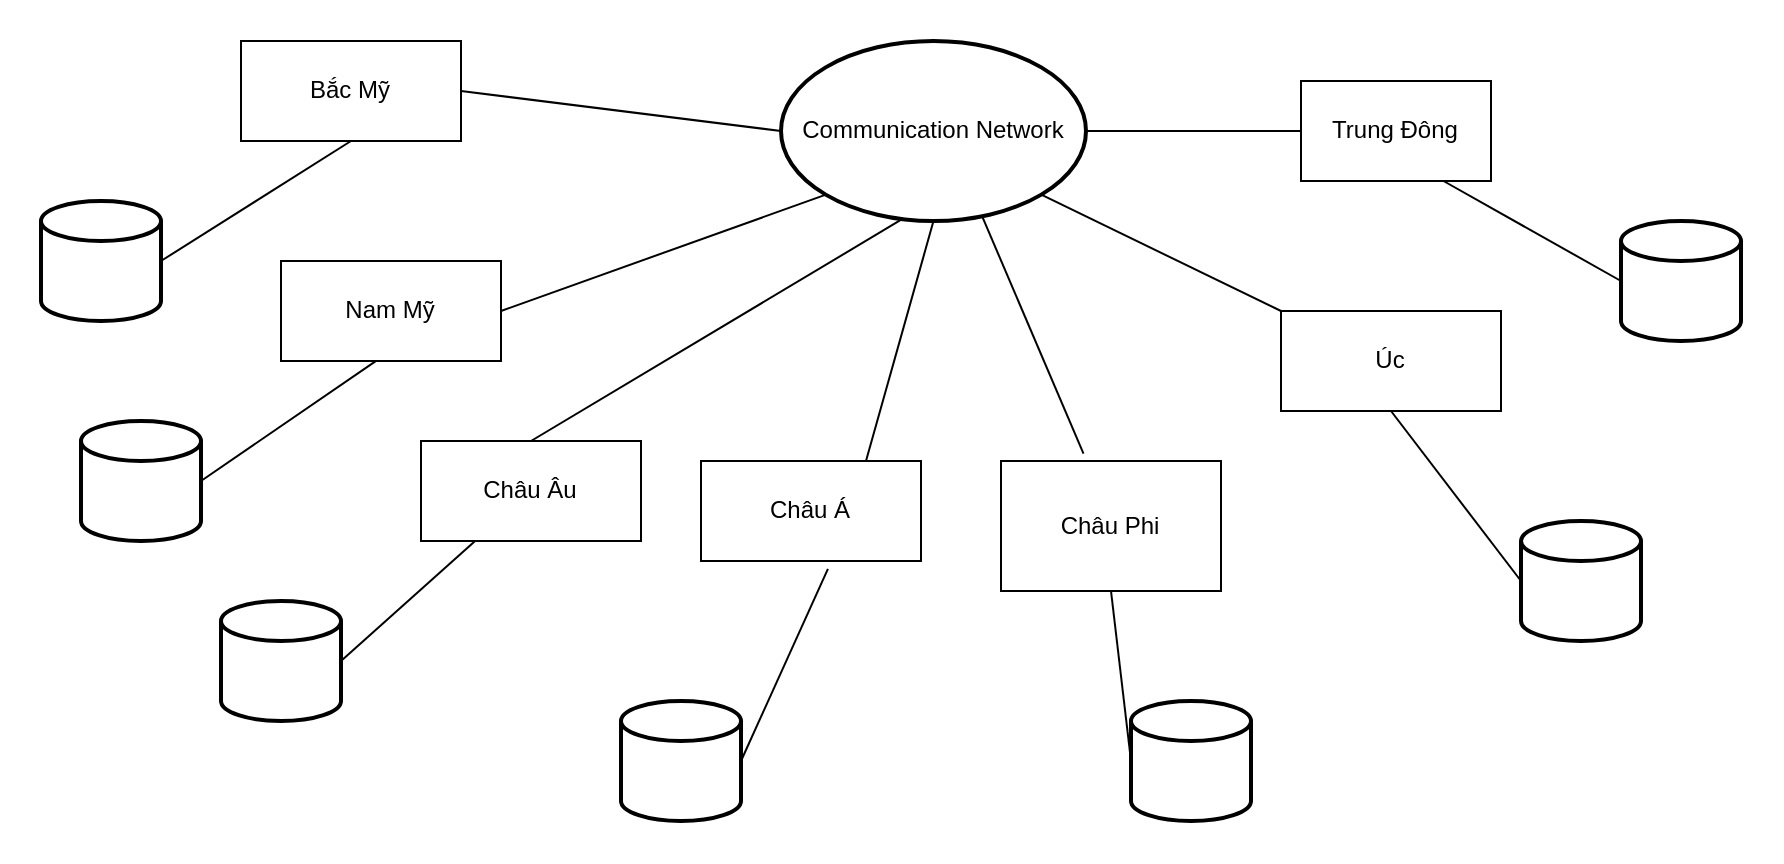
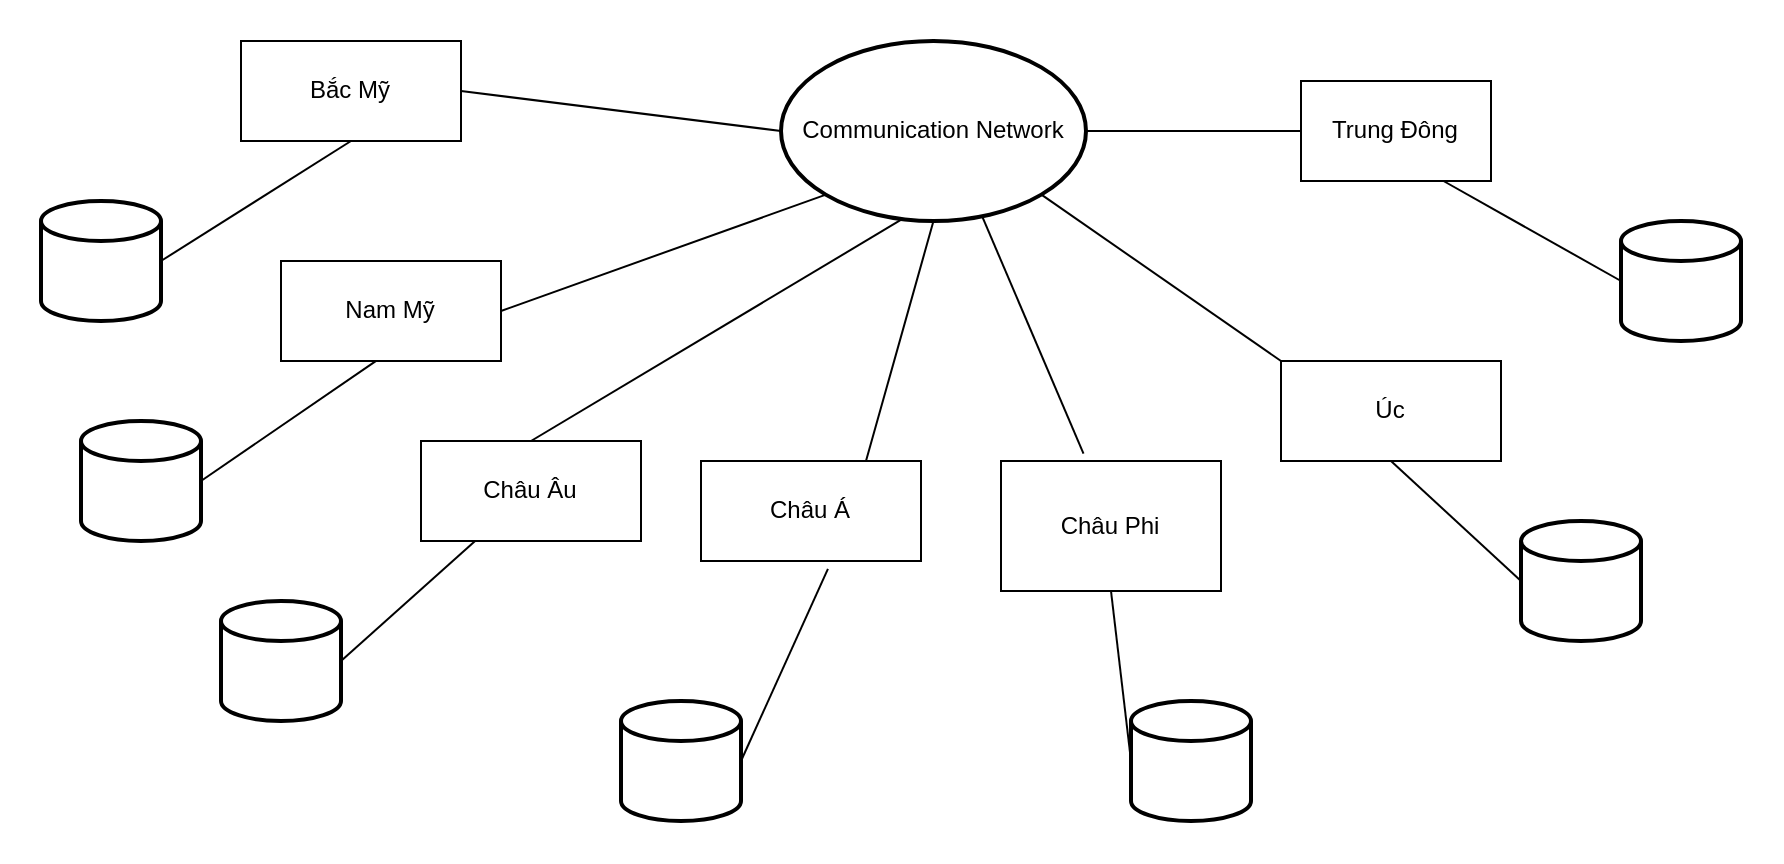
node "Úc": moved (1391, 361) -> (1391, 411)
